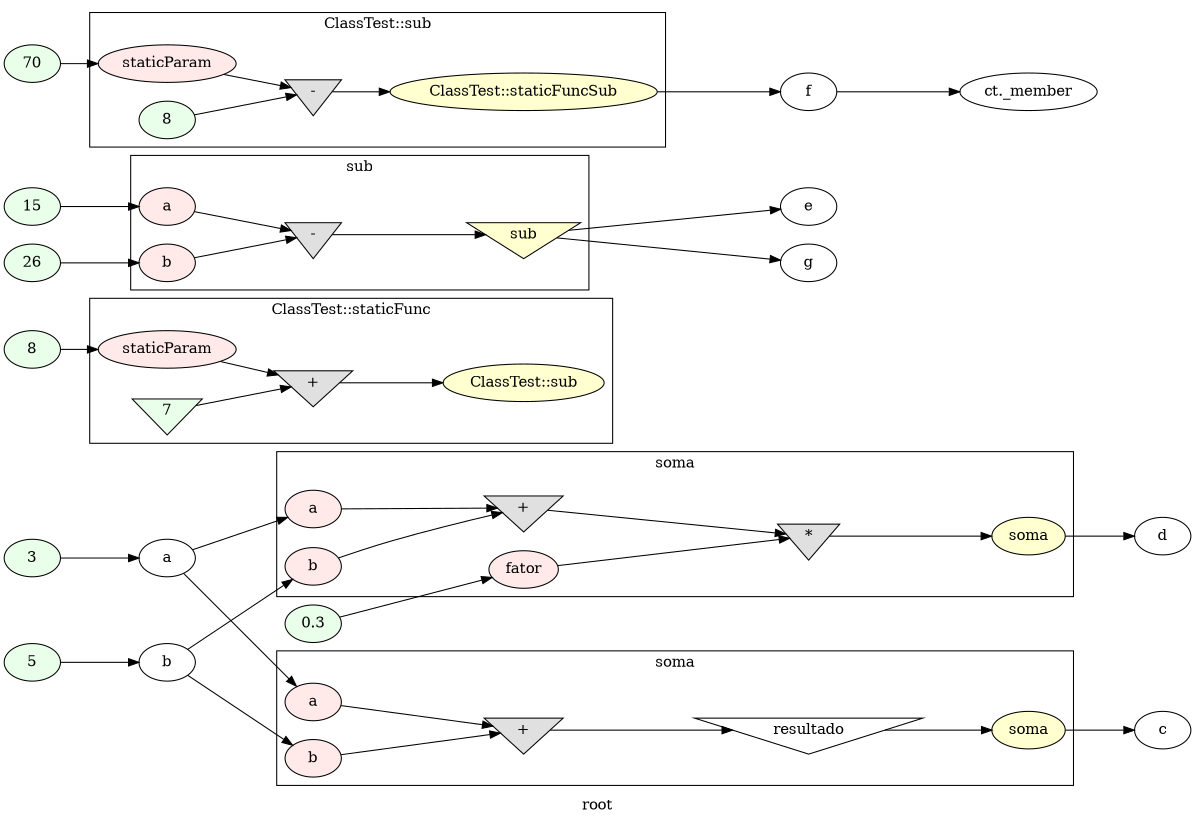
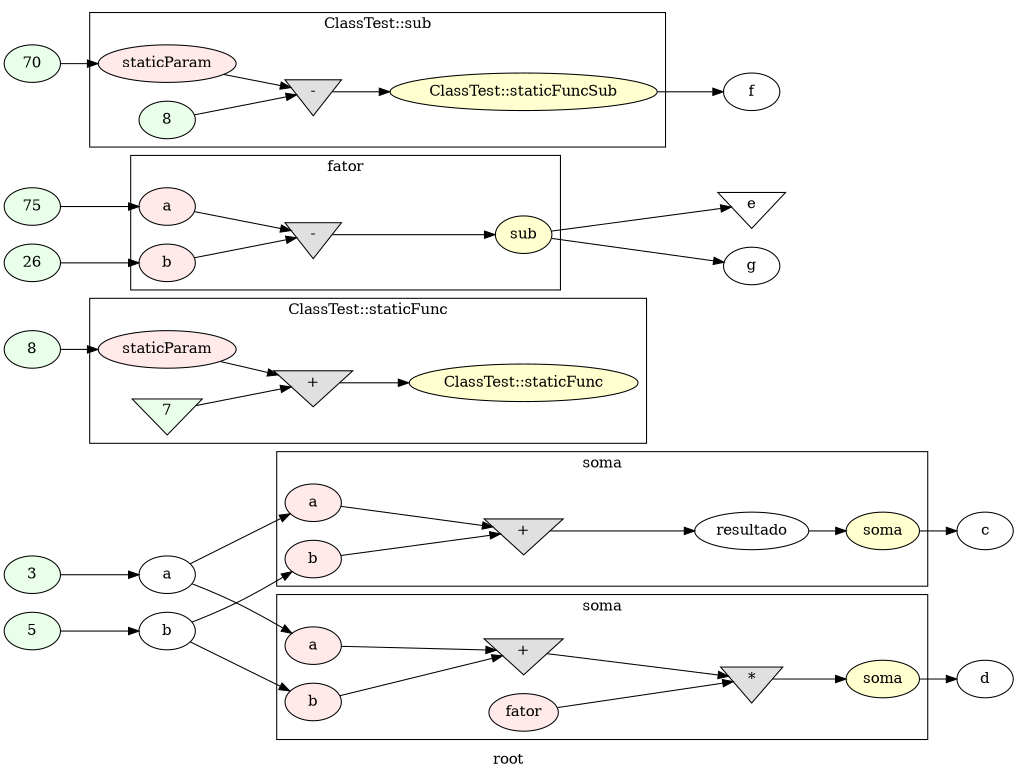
node "ct._member": removed
cluster "sub": label "sub" -> "fator"
node "15": label "15" -> "75"
node "e": shape ellipse -> invtriangle
node "sub": shape invtriangle -> ellipse
node "ClassTest::sub": label "ClassTest::sub" -> "ClassTest::staticFunc"
node "0.3": removed
node "resultado": shape invtriangle -> ellipse
